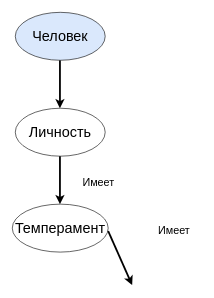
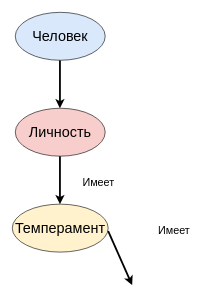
node "Личность": fillcolor #ffffff -> #f8cecc
node "Темперамент": fillcolor #ffffff -> #fff2cc
